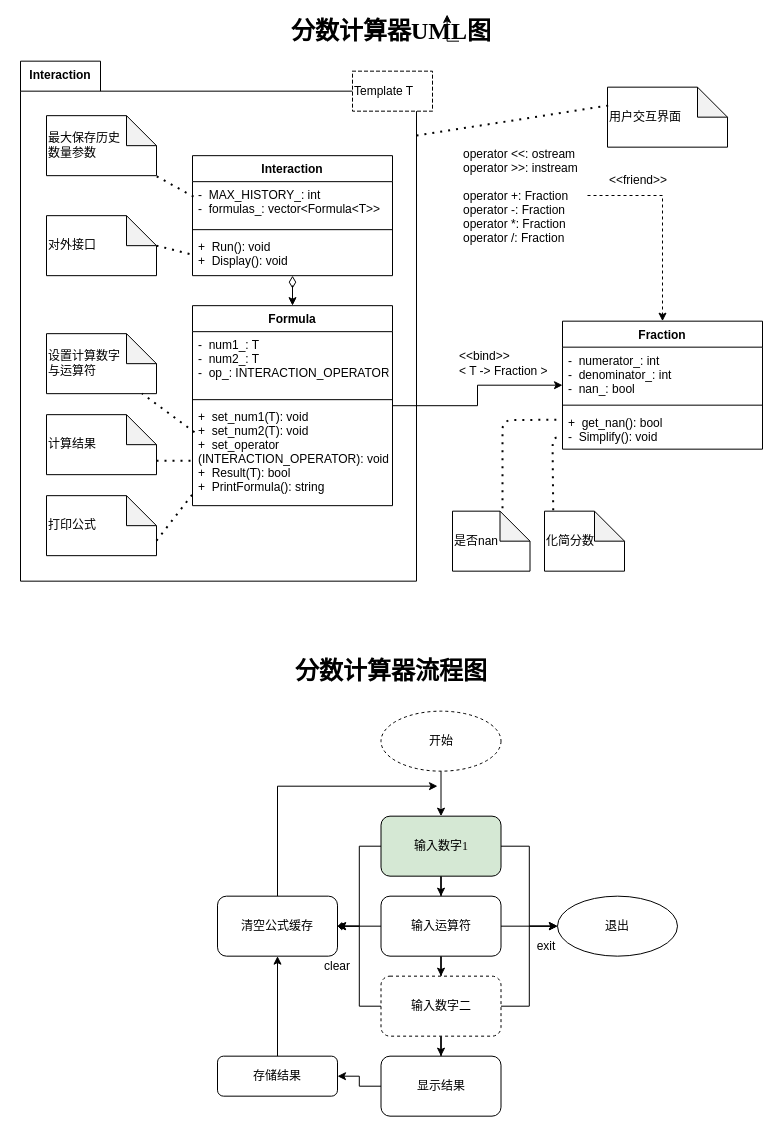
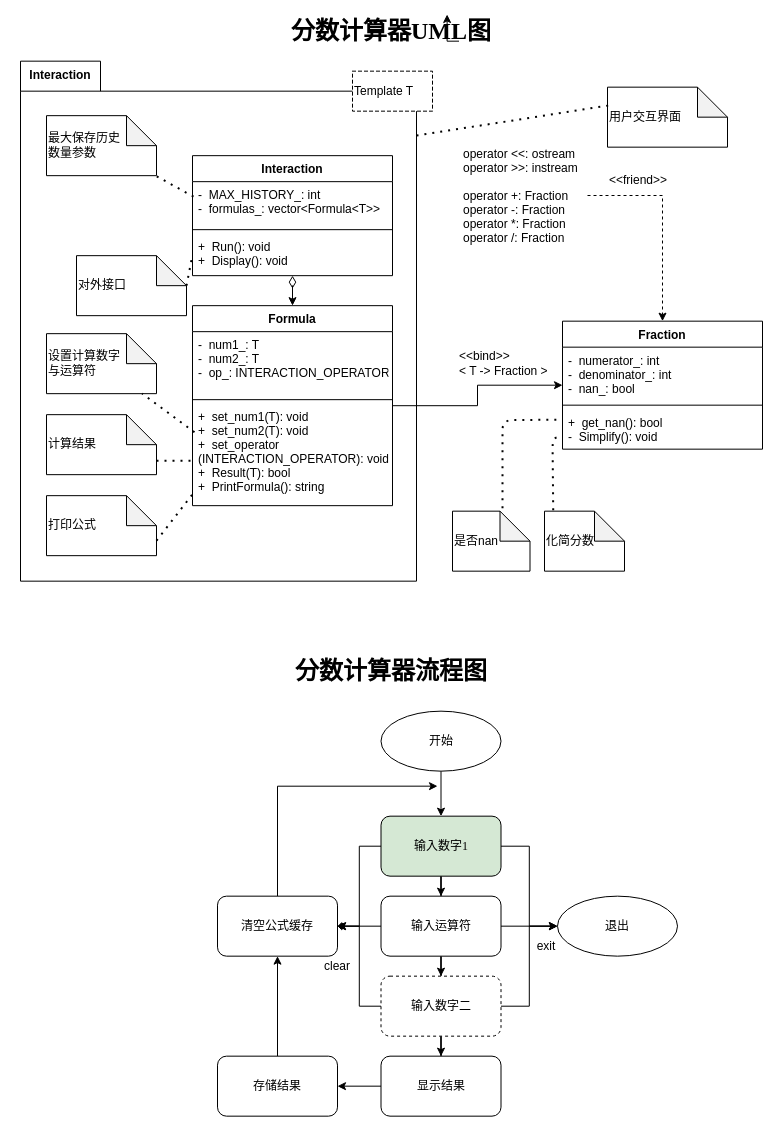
node "对外接口": moved (102, 246) -> (132, 286)
node "开始": style dashed -> solid
node "存储结果": size 120x40 -> 120x60
